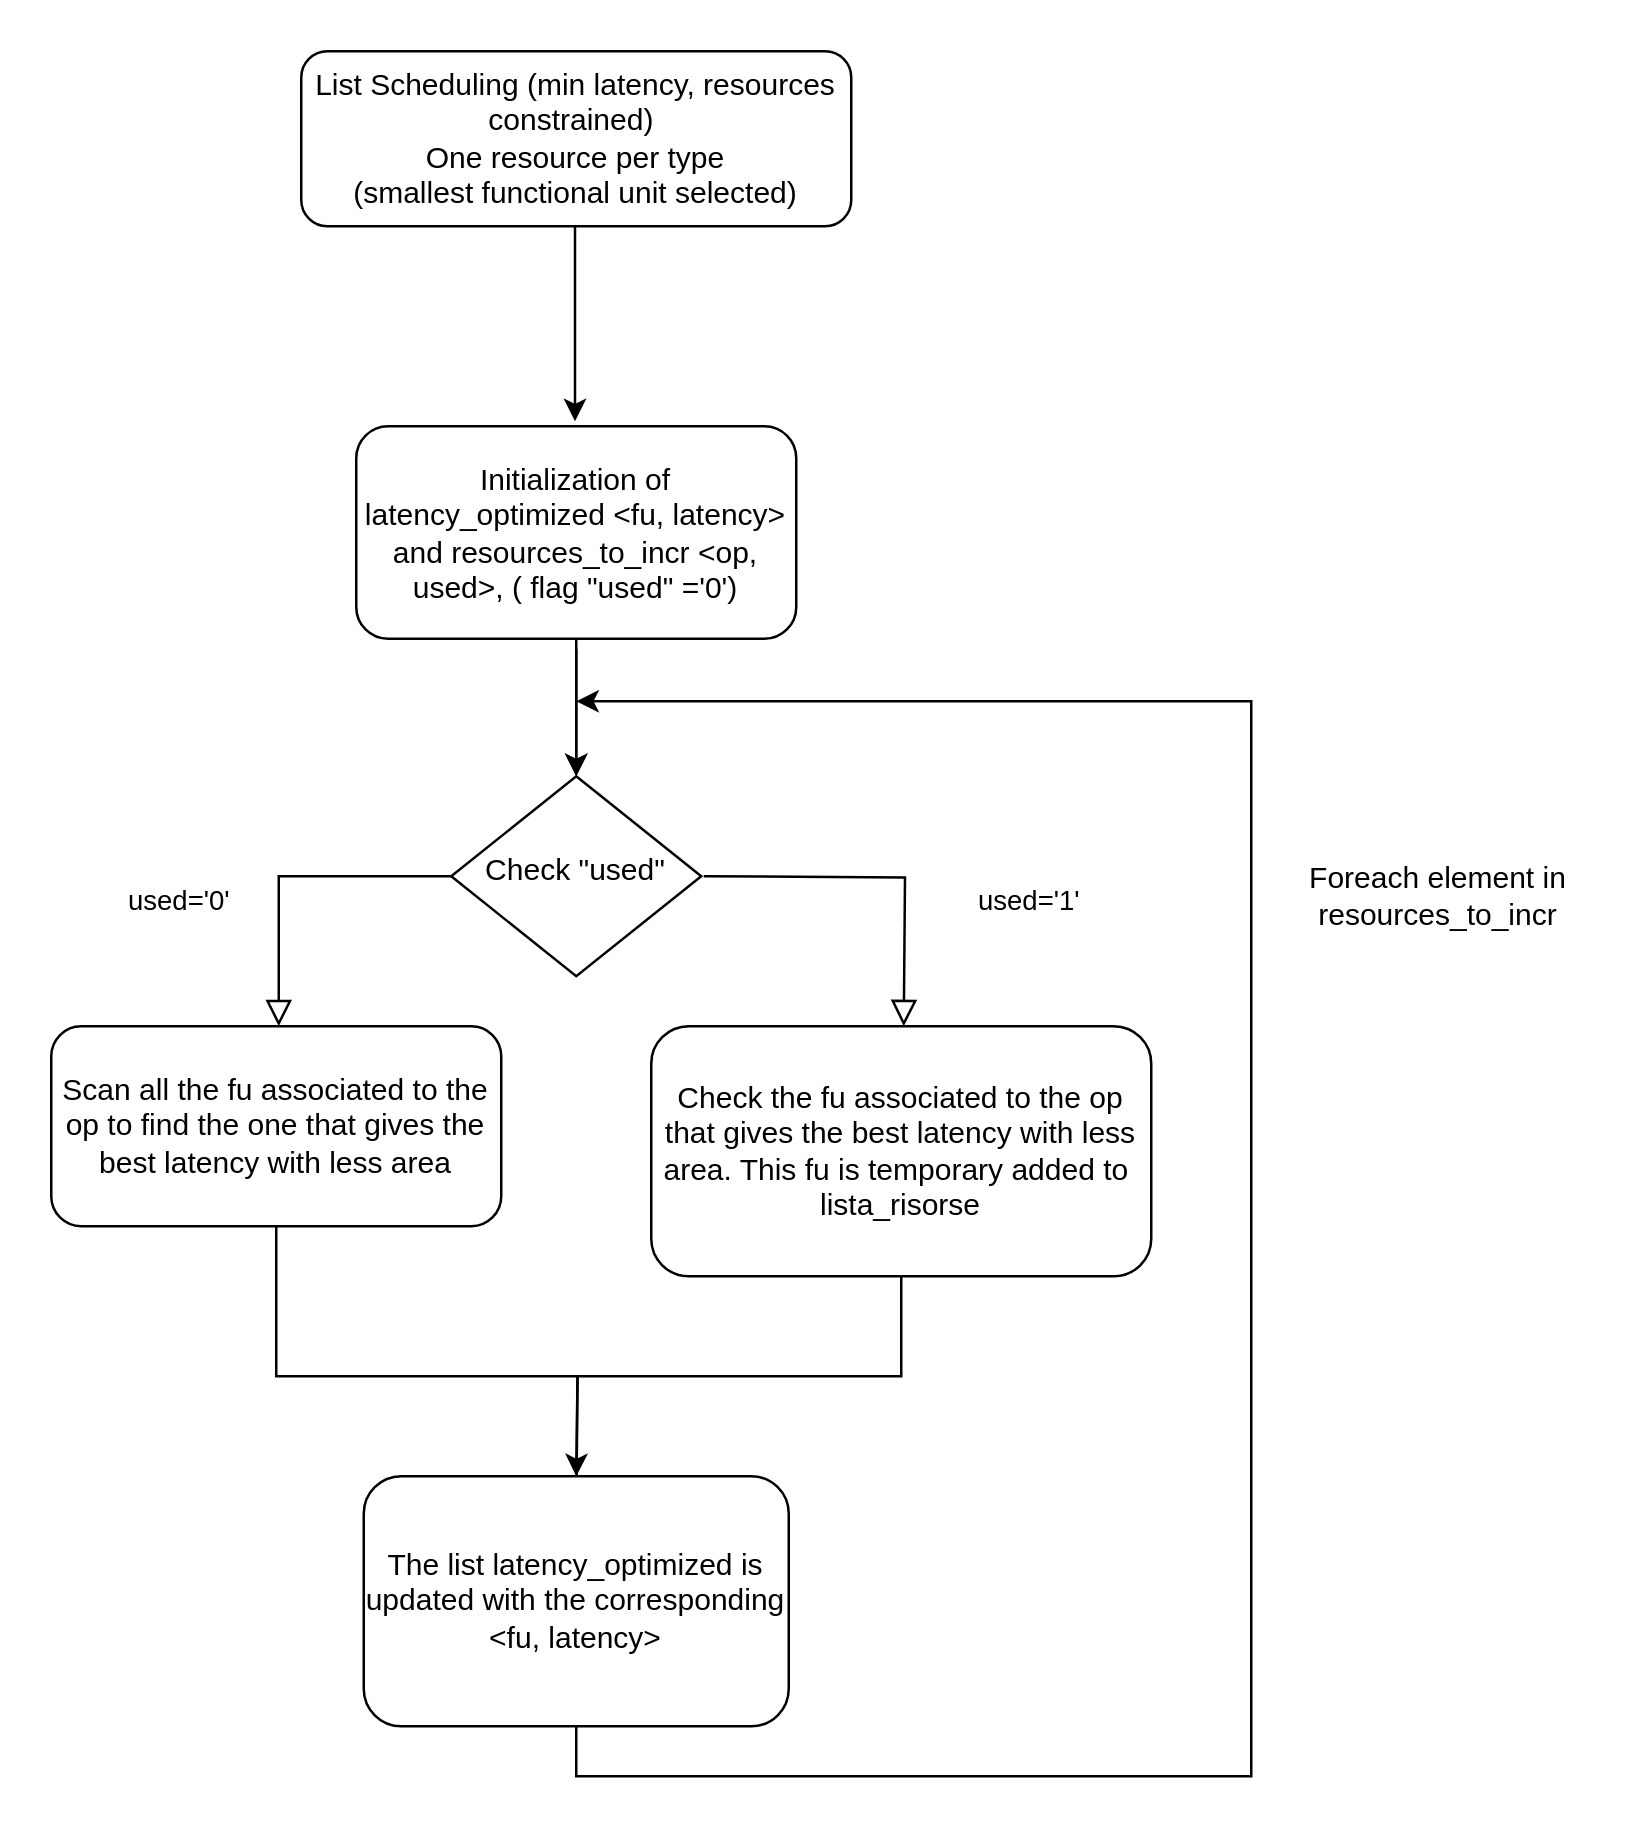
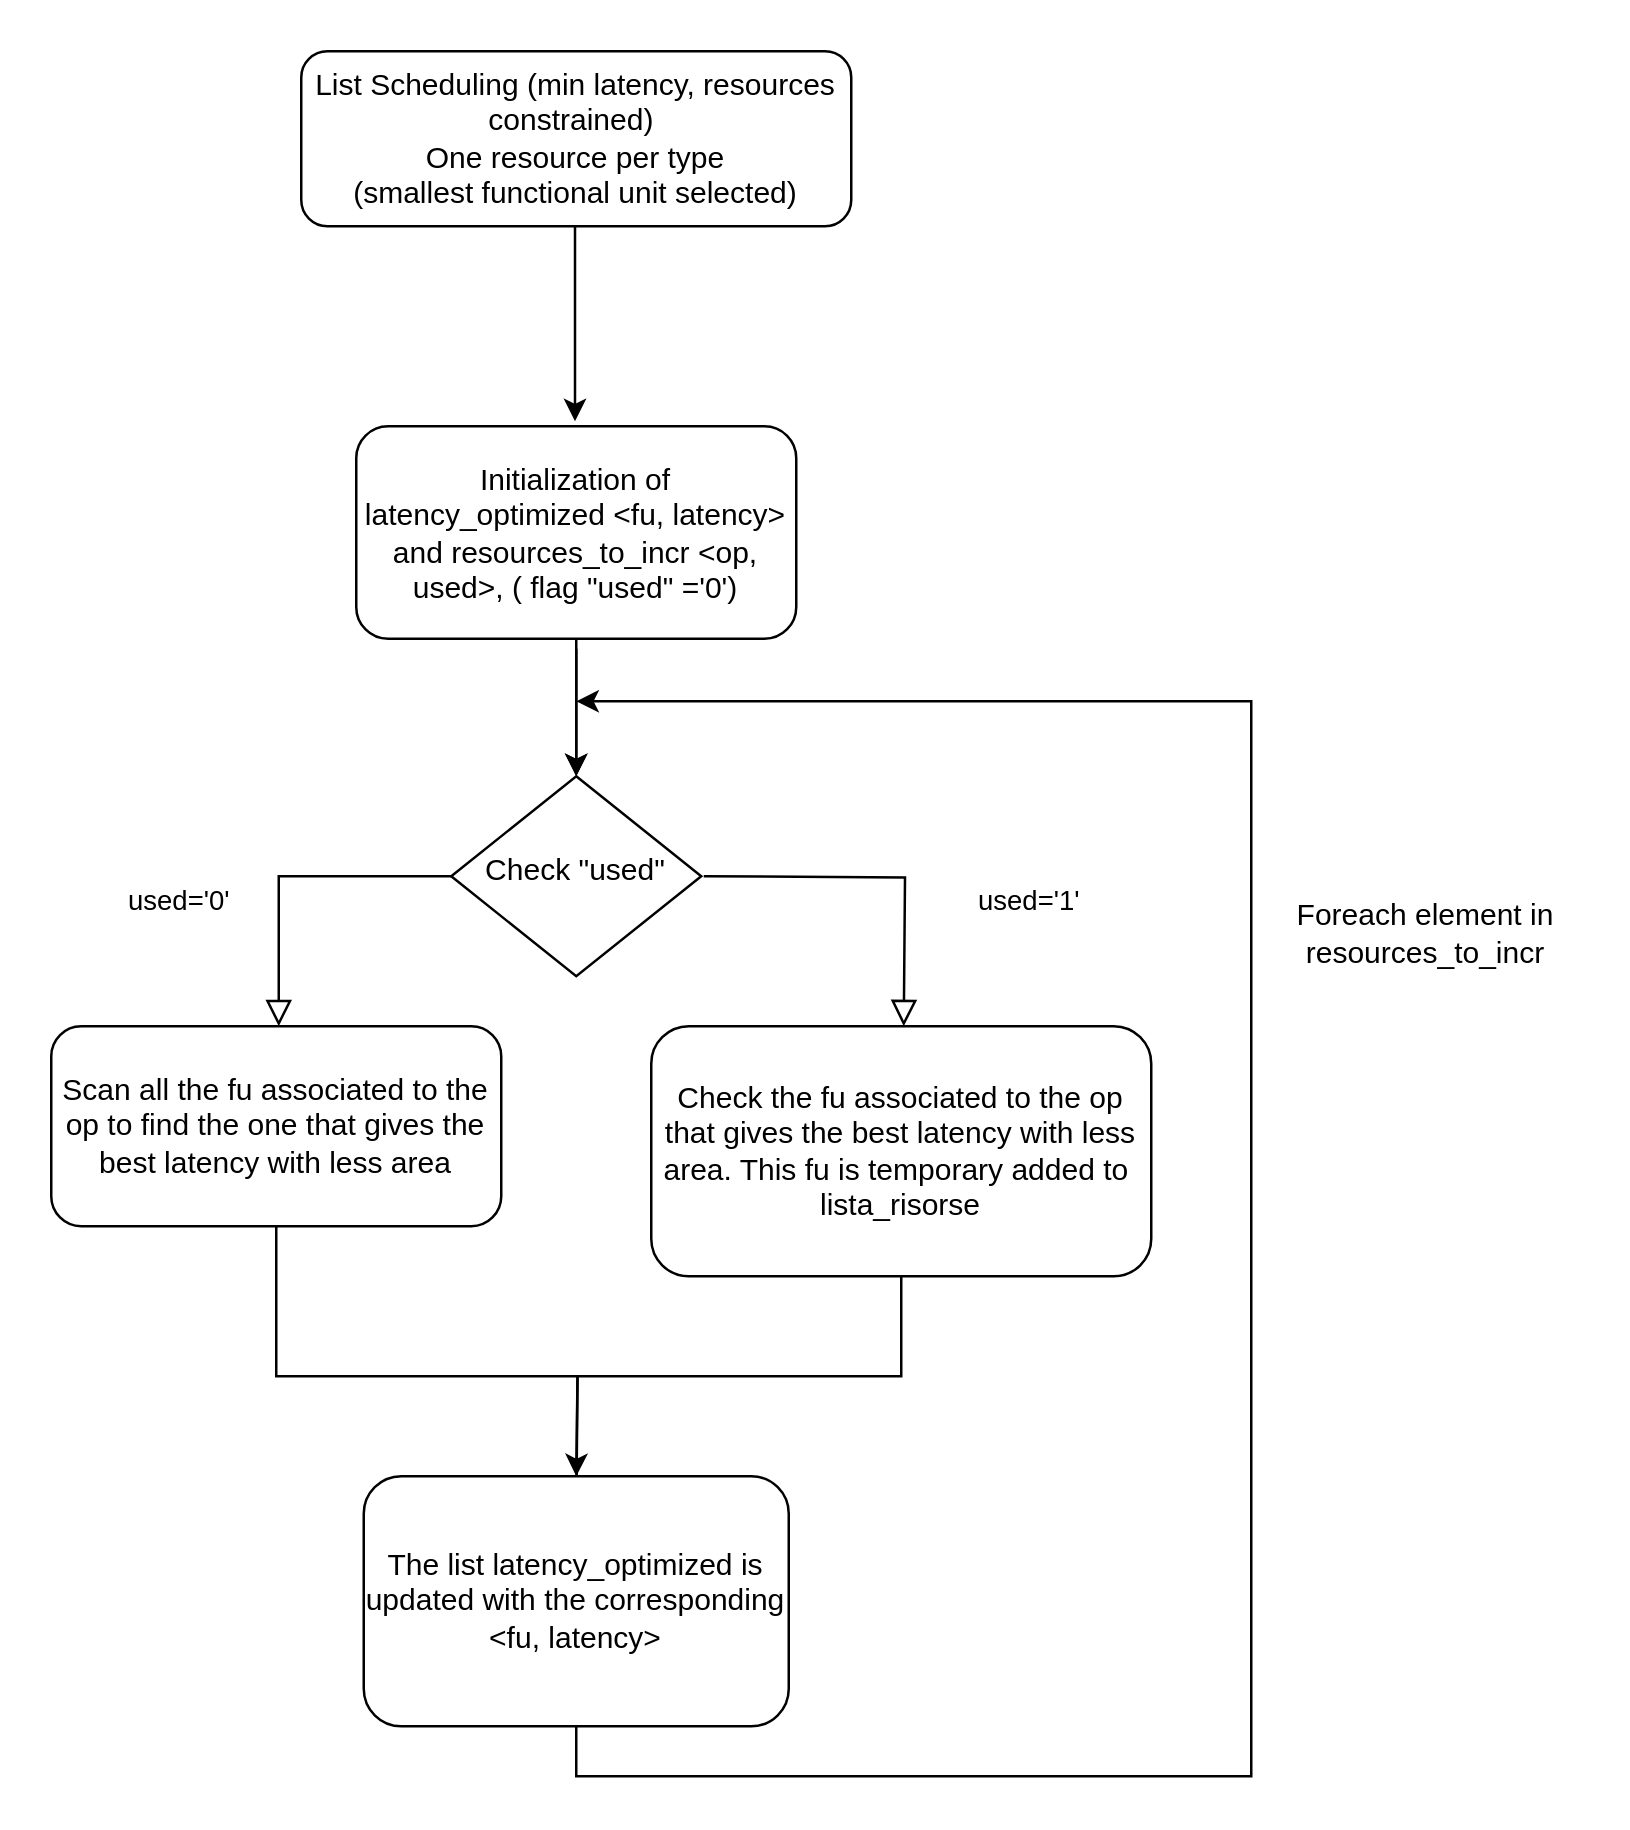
node "Foreach element in resources_to_incr": moved (1439, 895) -> (1426, 933)
